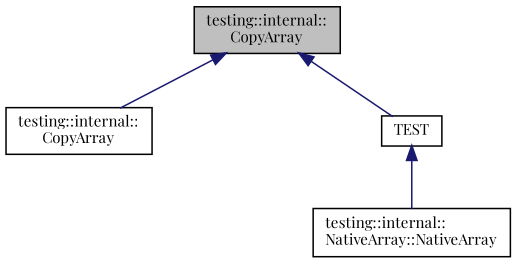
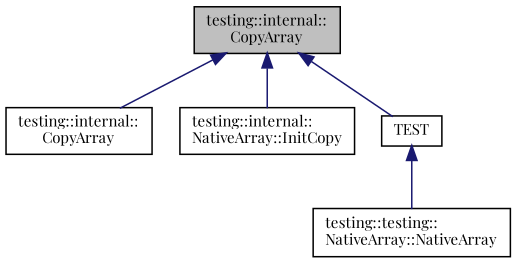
node "testing::internal:: NativeArray::InitCopy": added
node "testing::internal:: NativeArray::NativeArray": label "testing::internal:: NativeArray::NativeArray" -> "testing::testing:: NativeArray::NativeArray"
